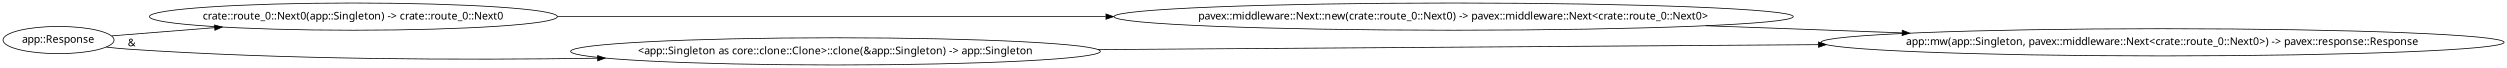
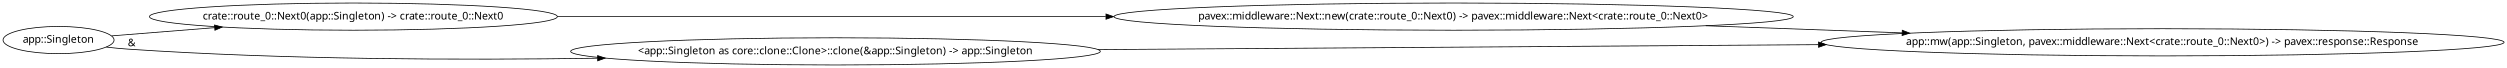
node "app::Response": label "app::Response" -> "app::Singleton"
